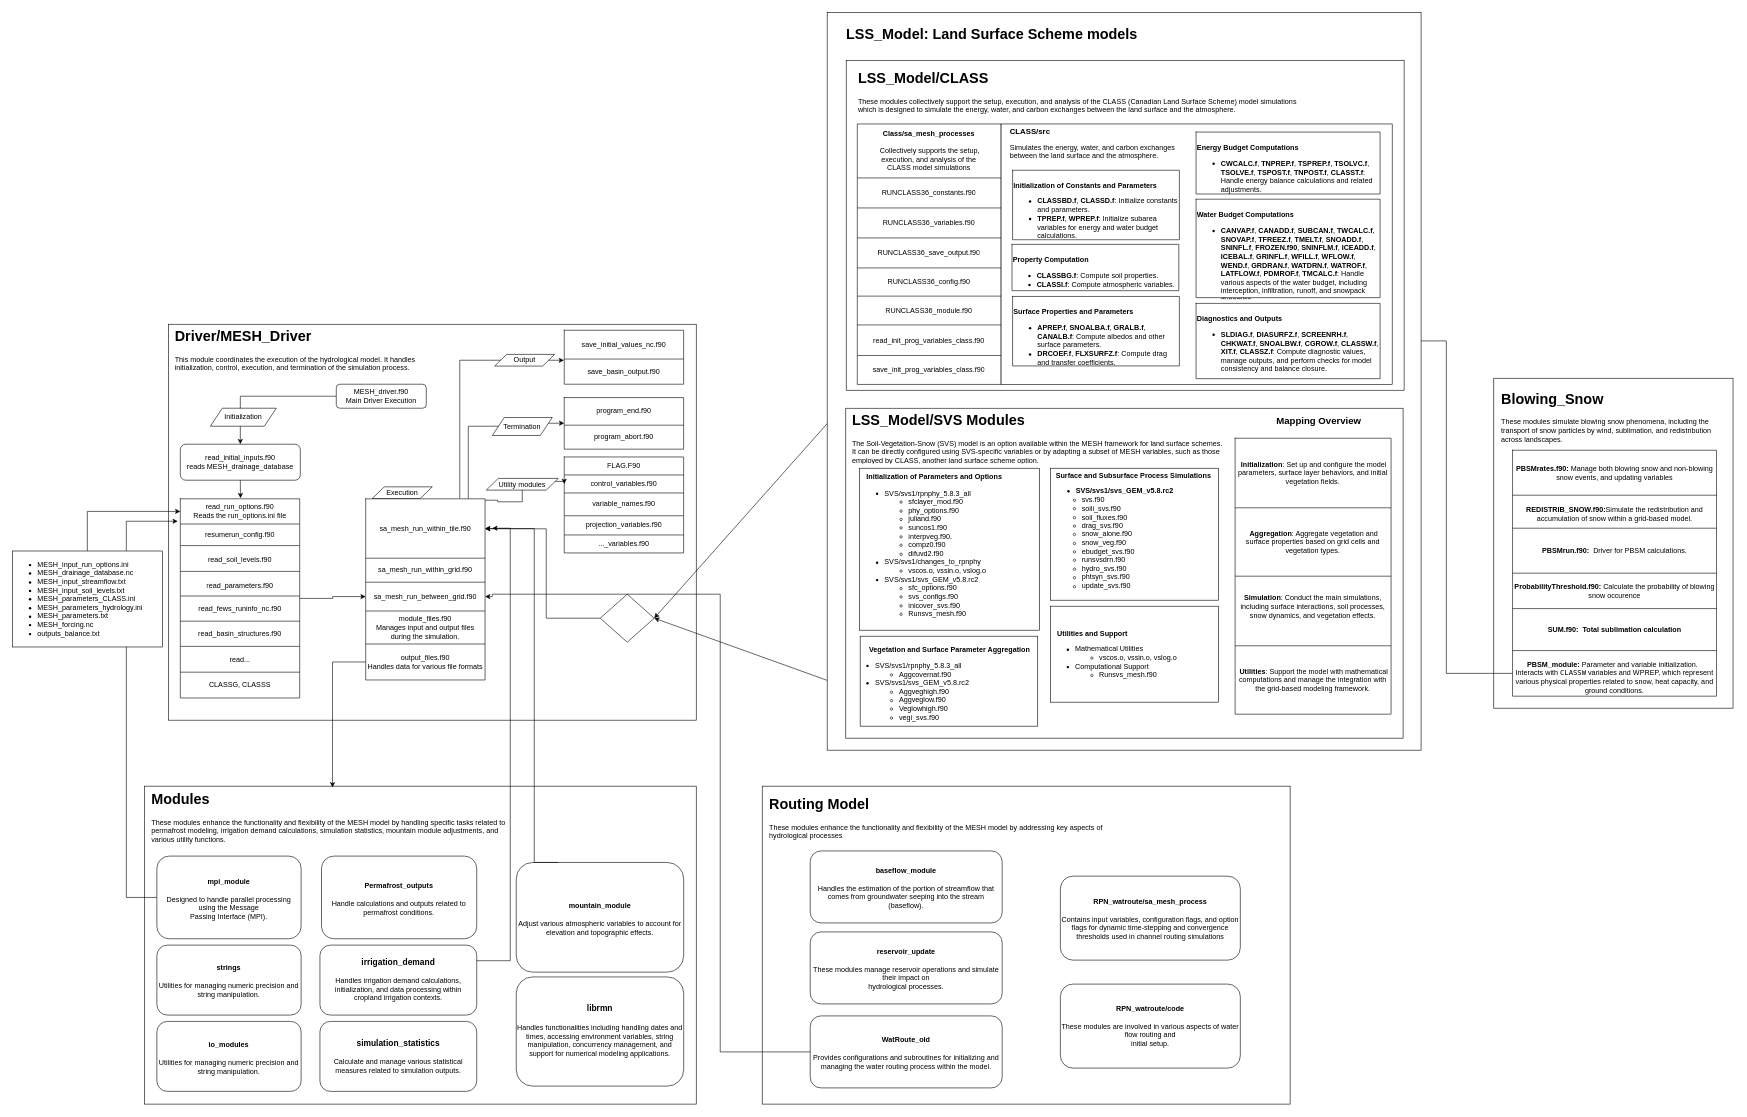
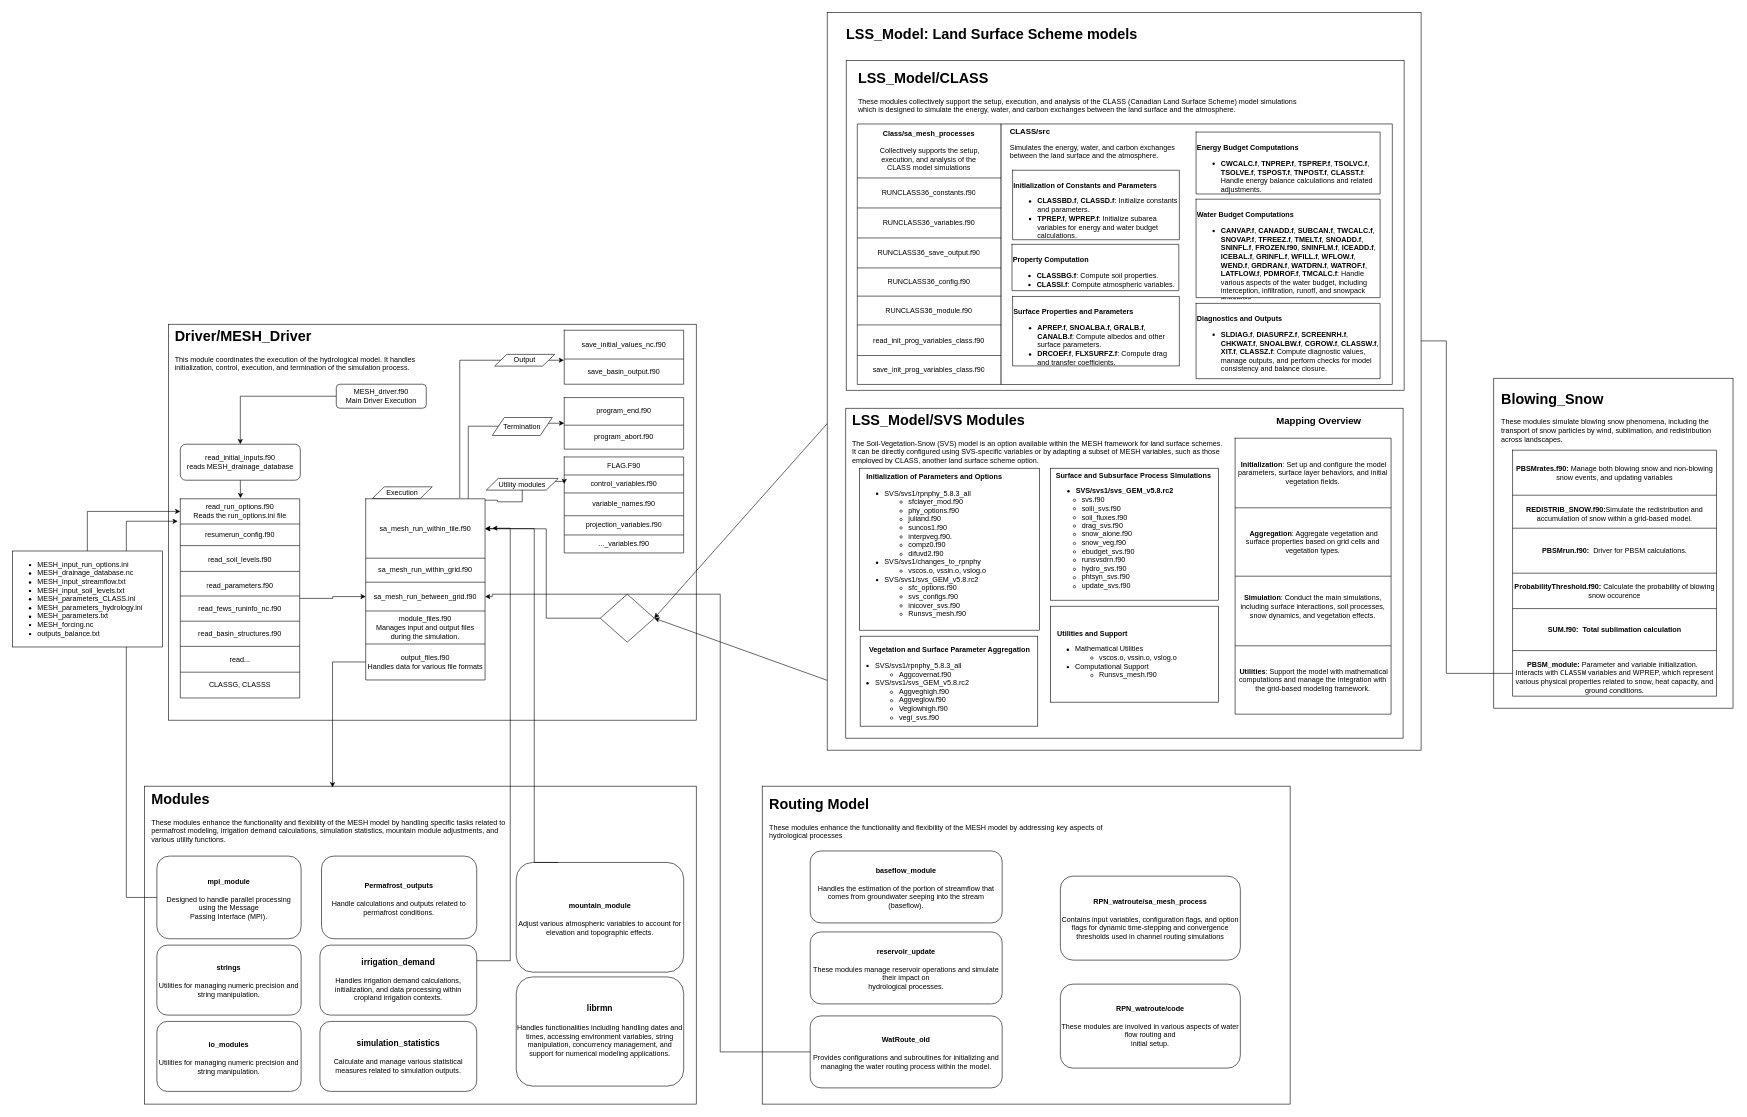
node "Initialization": removed
